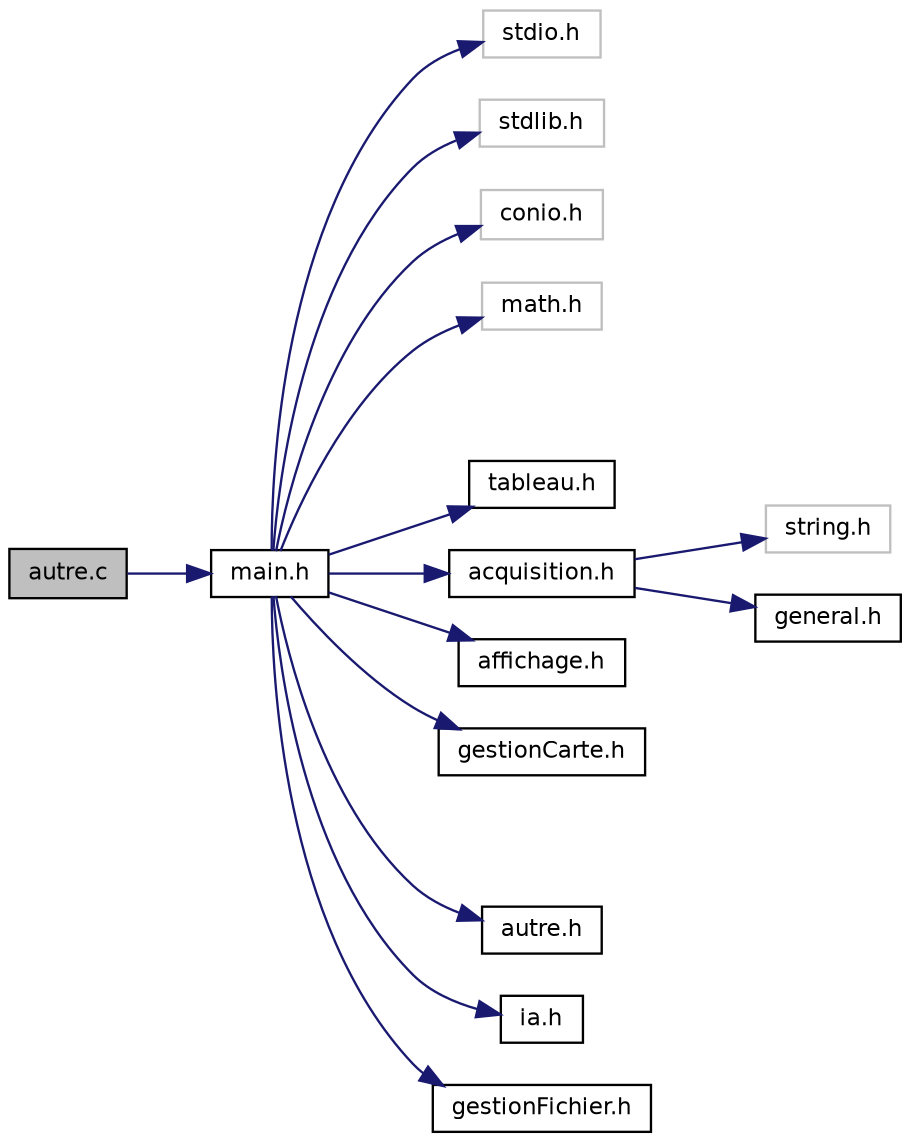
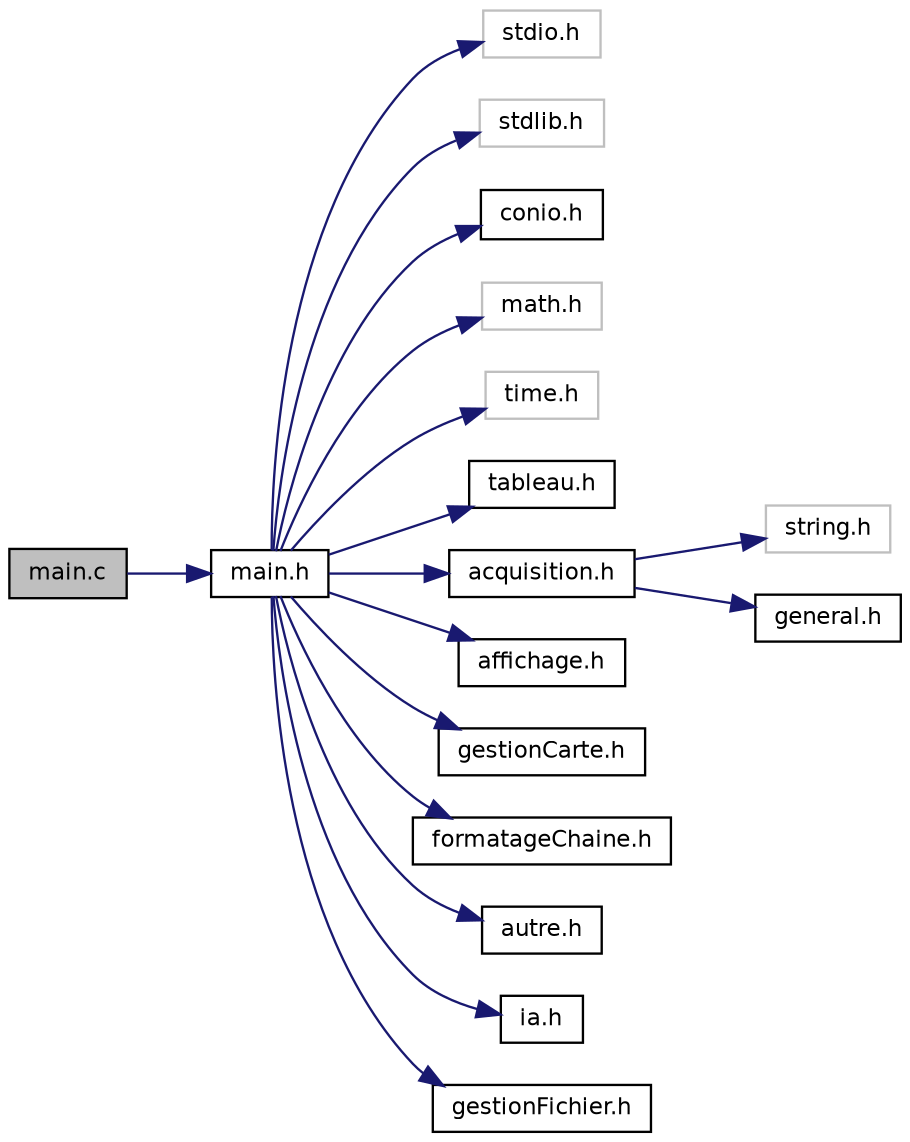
node "conio.h": color grey75 -> black
node "time.h": added
node "autre.c": label "autre.c" -> "main.c"
node "formatageChaine.h": added
